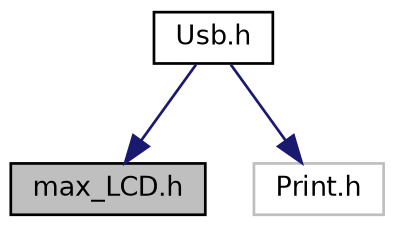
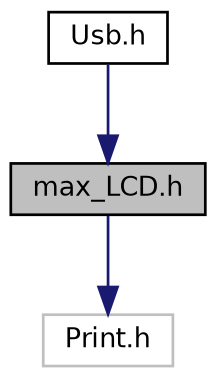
edge "Usb.h" -> "Print.h": now "max_LCD.h" -> "Print.h"
